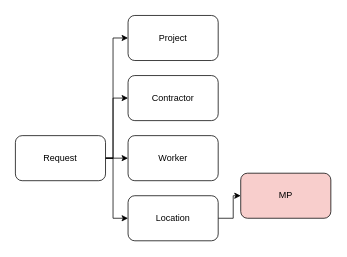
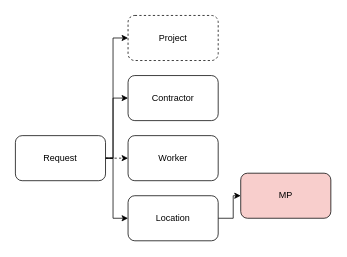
node "Project": style solid -> dashed
edge "Request" -> "Worker": style solid -> dashed
